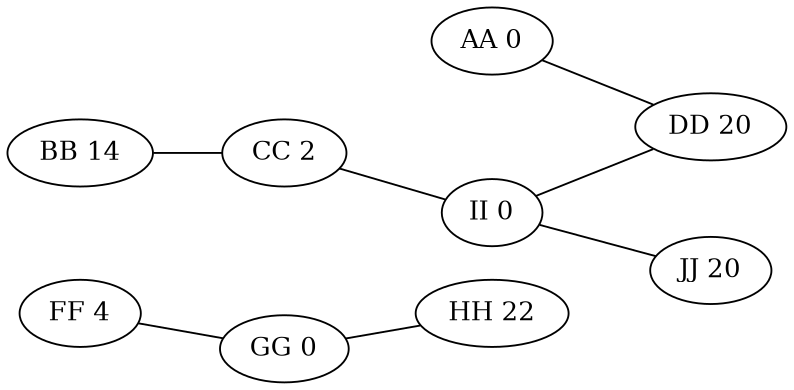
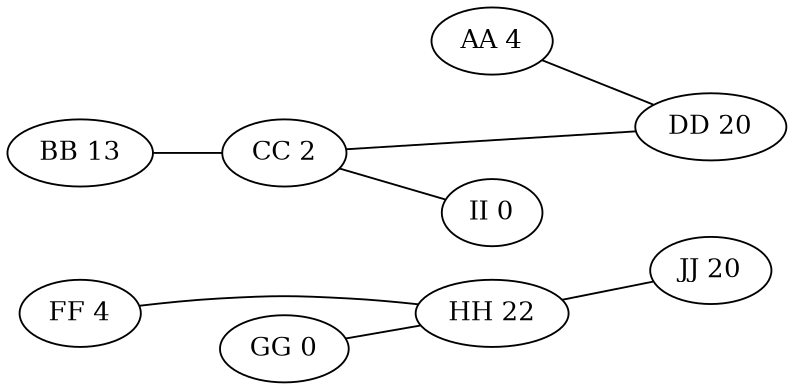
node "AA 0": label "AA 0" -> "AA 4"
node "BB 14": label "BB 14" -> "BB 13"
edge "DD 20" -- "II 0": now "DD 20" -- "CC 2"
edge "II 0" -- "JJ 20": now "HH 22" -- "JJ 20"
edge "FF 4" -- "GG 0": now "FF 4" -- "HH 22"
